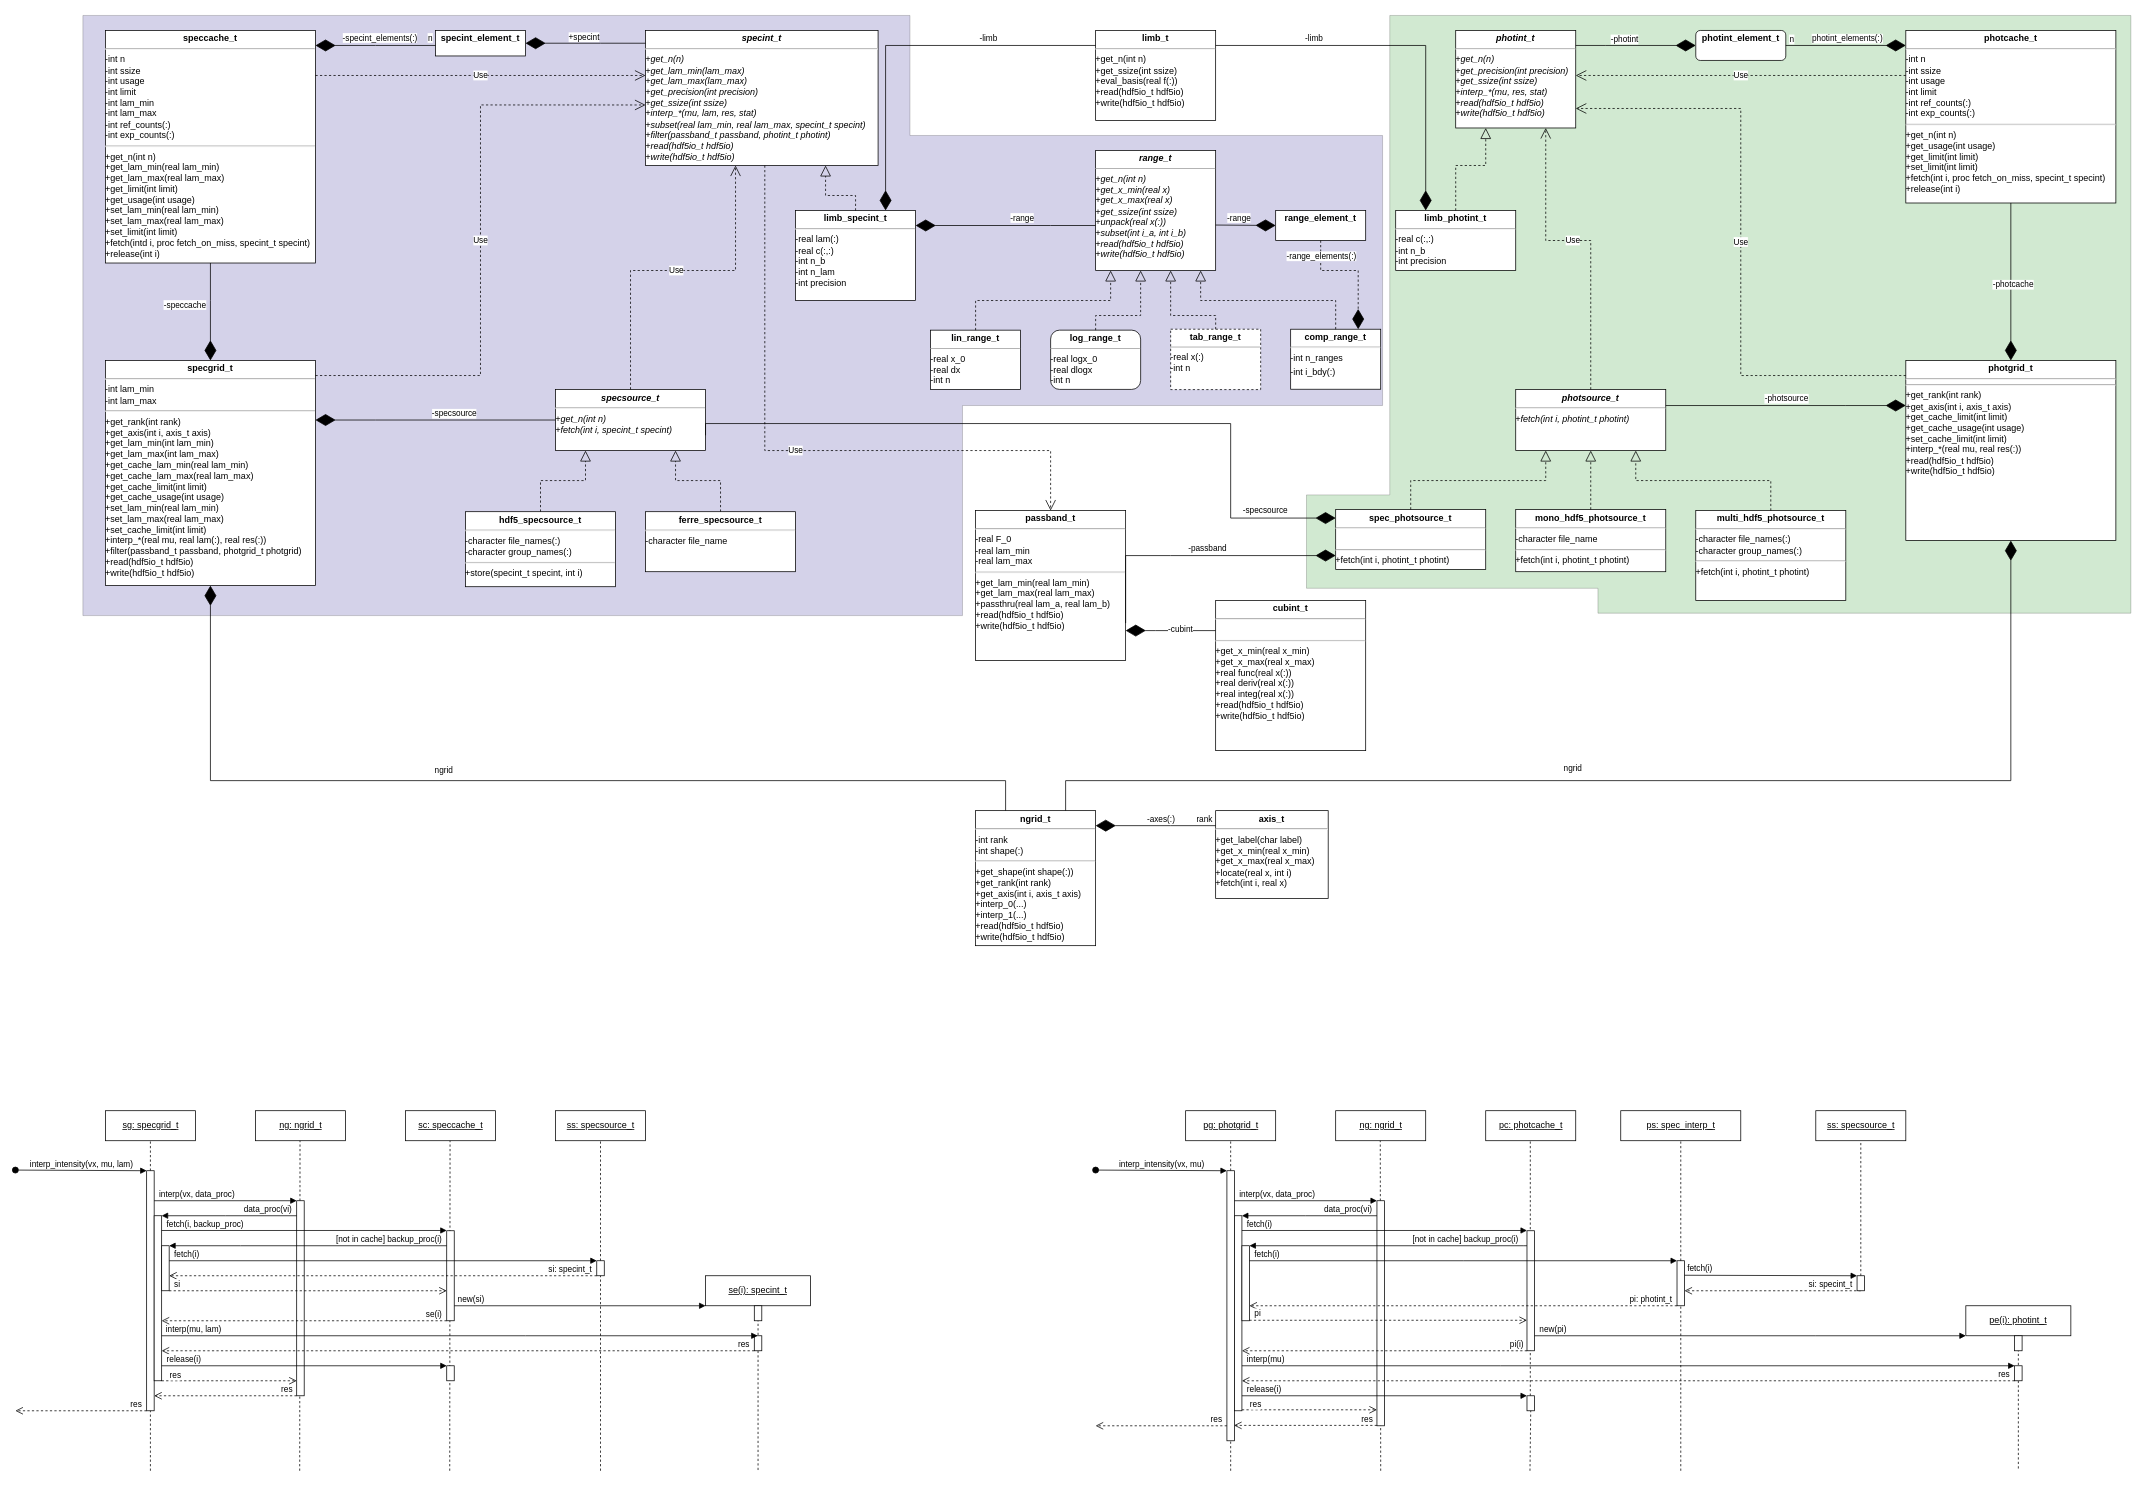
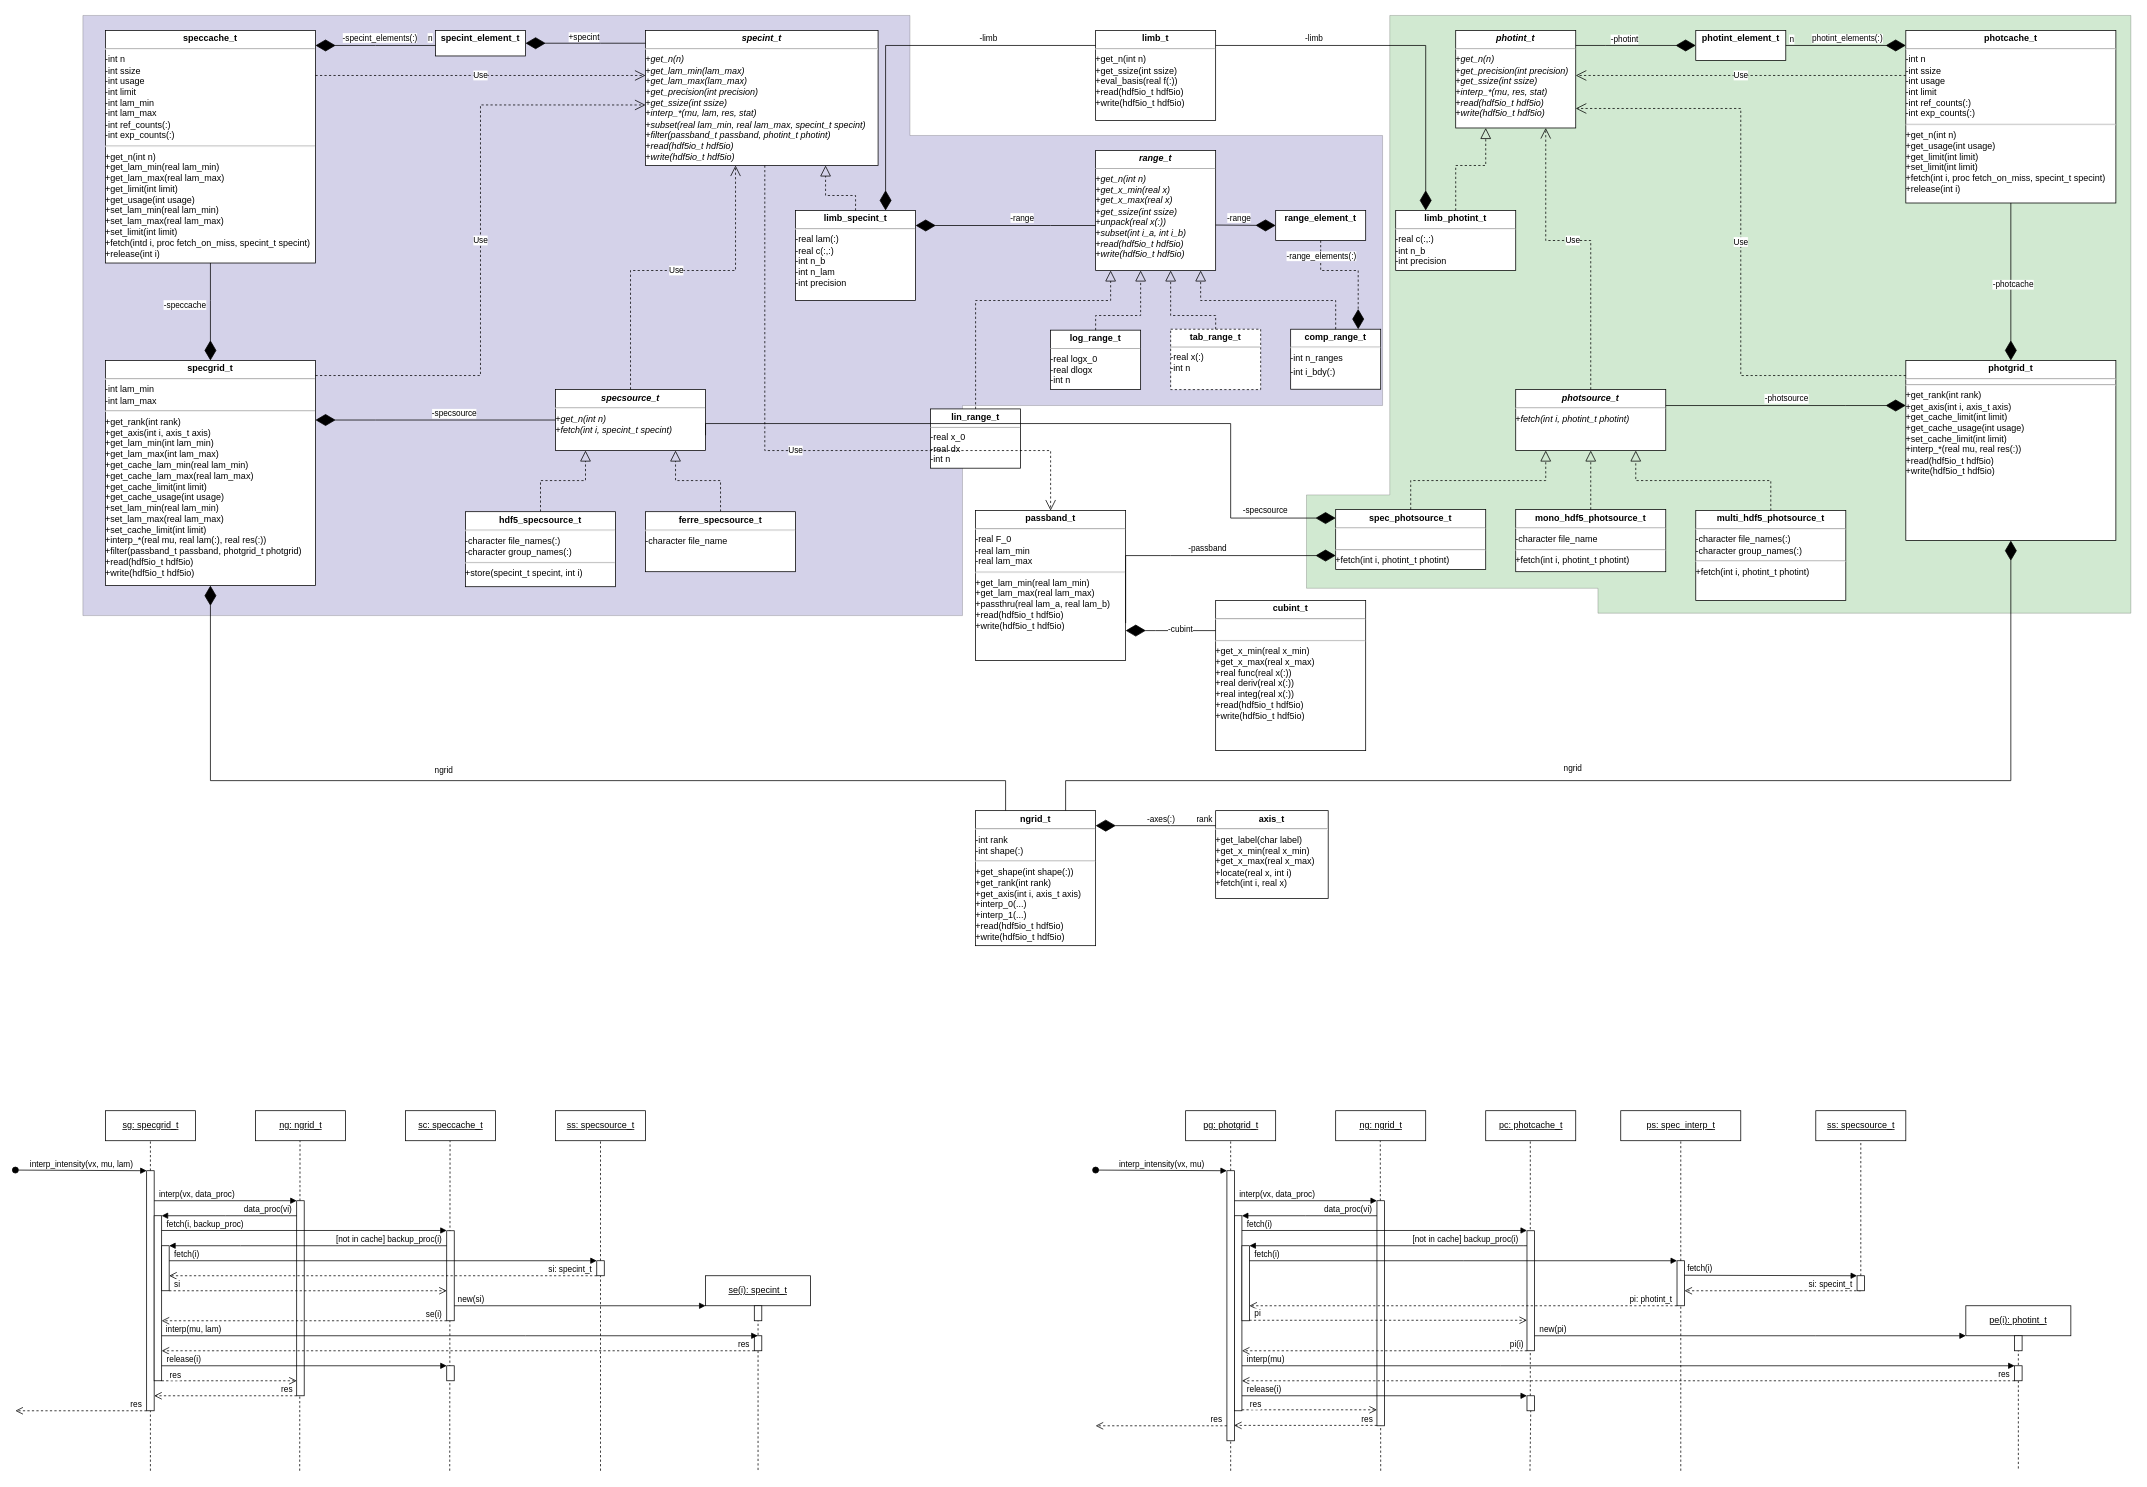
node "photint_element_t": shape rounded rectangle -> rectangle
node "lin_range_t -real x_0 -real dx -int n": moved (975, 360) -> (975, 438)
node "log_range_t -real logx_0 -real dlogx -int n": shape rounded rectangle -> rectangle
